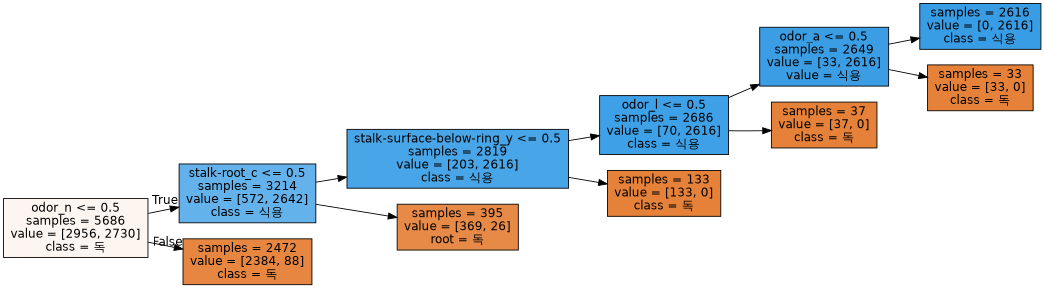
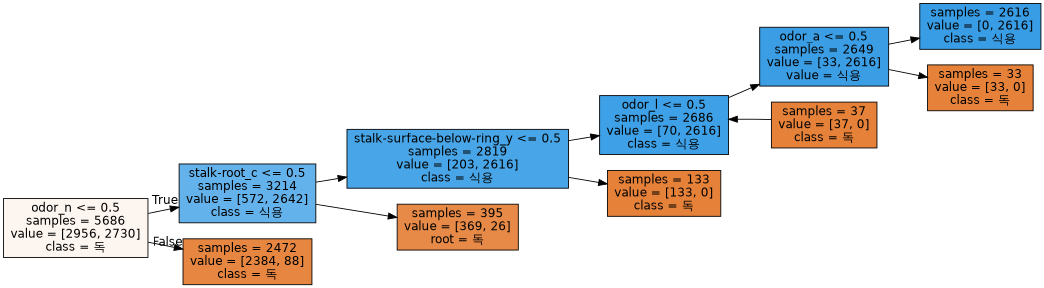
edge "odor_l <= 0.5 samples = 2686 value = [70, 2616] class = 식용" -> "samples = 37 value = [37, 0] class = 독": reversed
